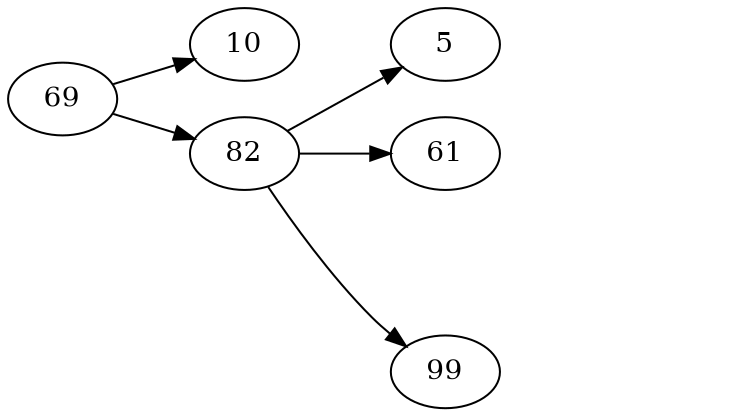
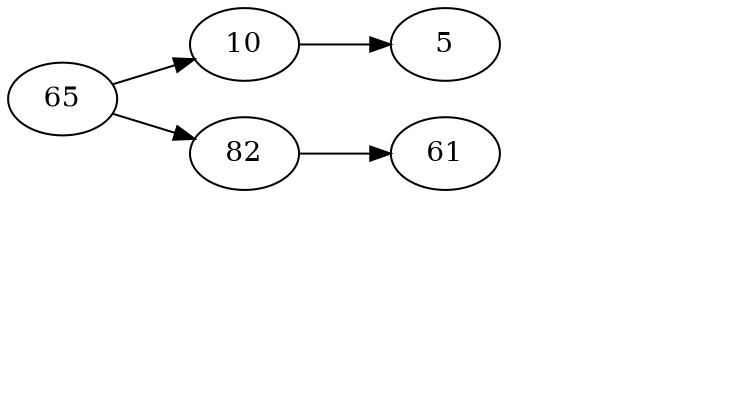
node "69": label "69" -> "65"
edge "82" -> "5": now "10" -> "5"
node "99": removed
